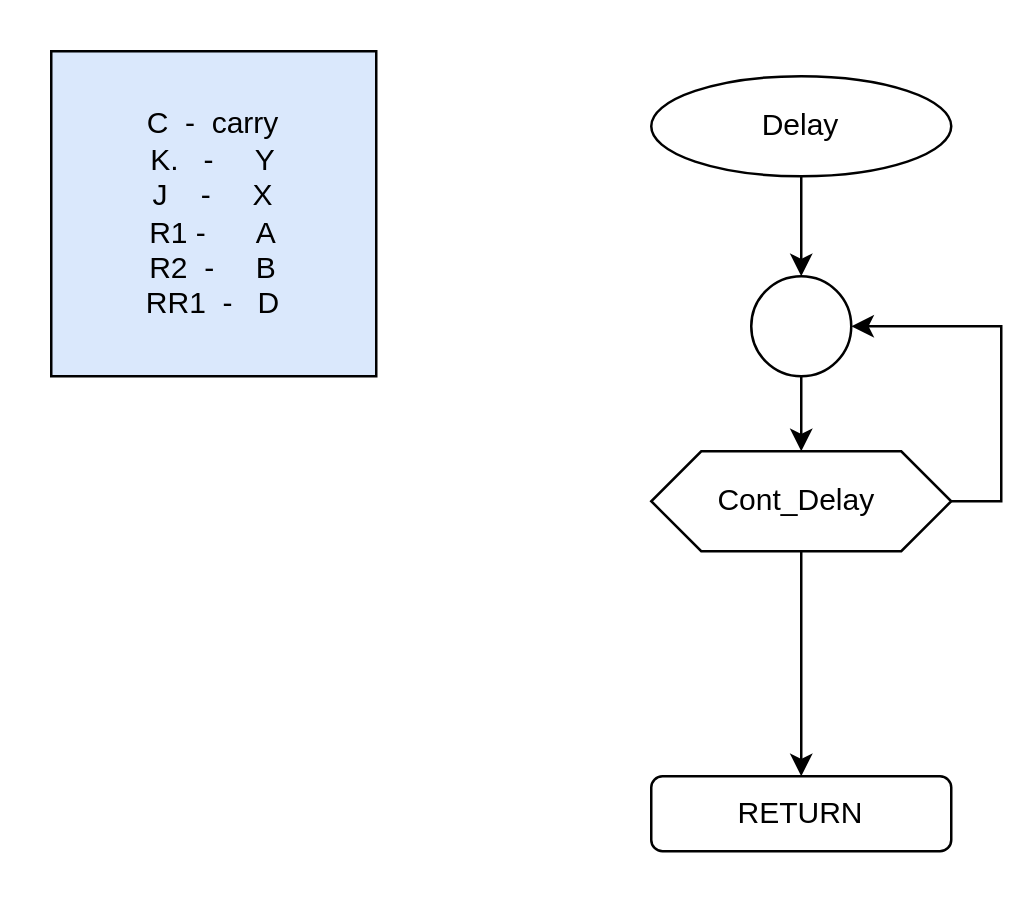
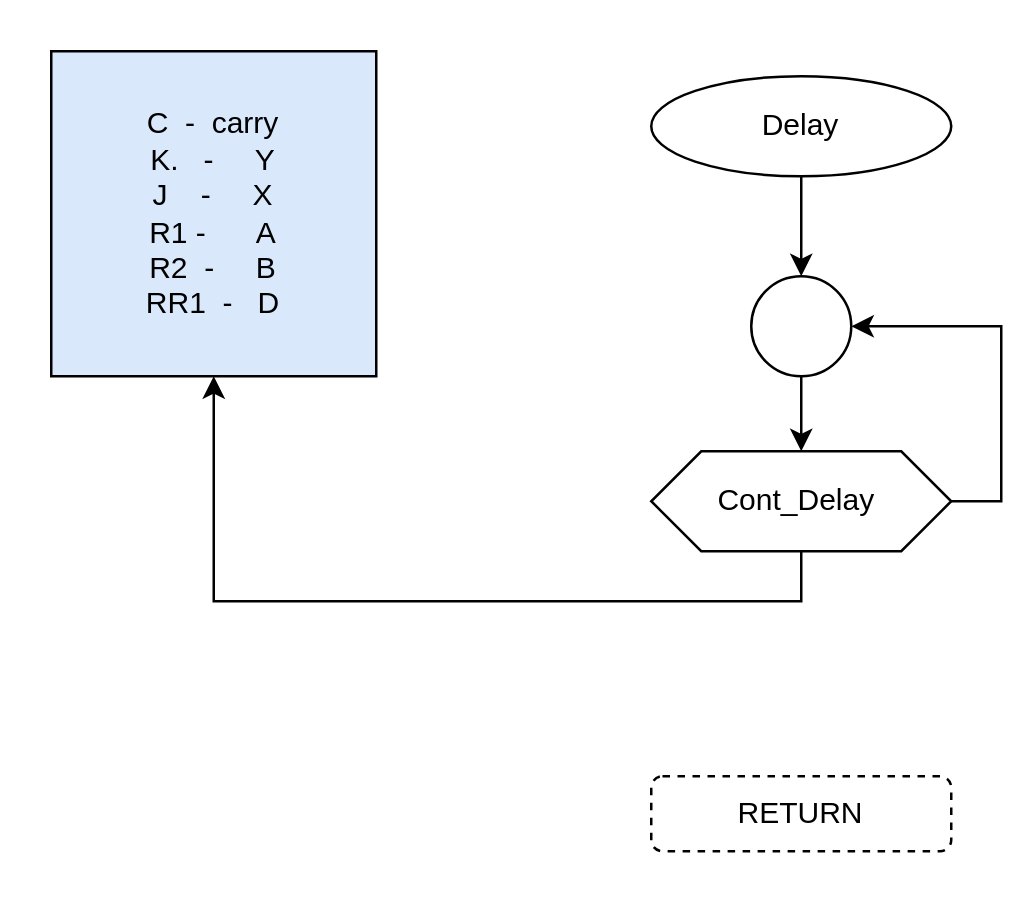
edge "Cont_Delay" -> "RETURN": now "Cont_Delay" -> "C - carry K. - Y J - X R1 - A R2 - B RR1 - D"
node "RETURN": style solid -> dashed
